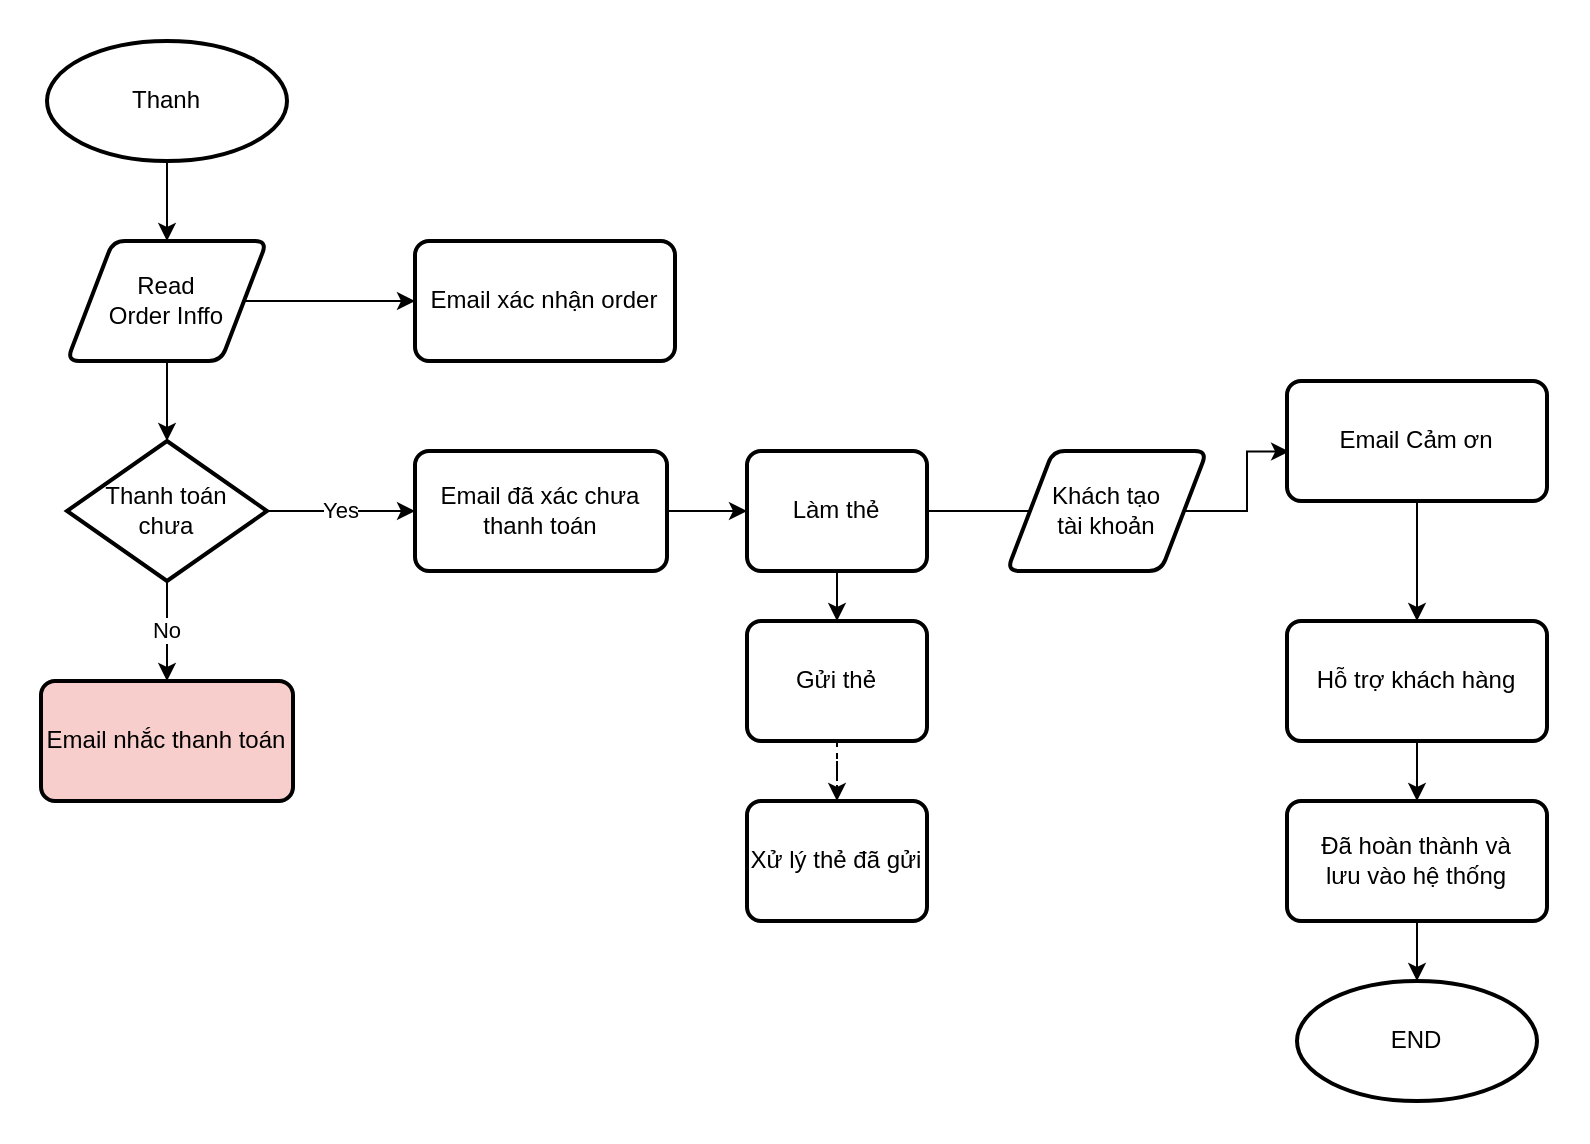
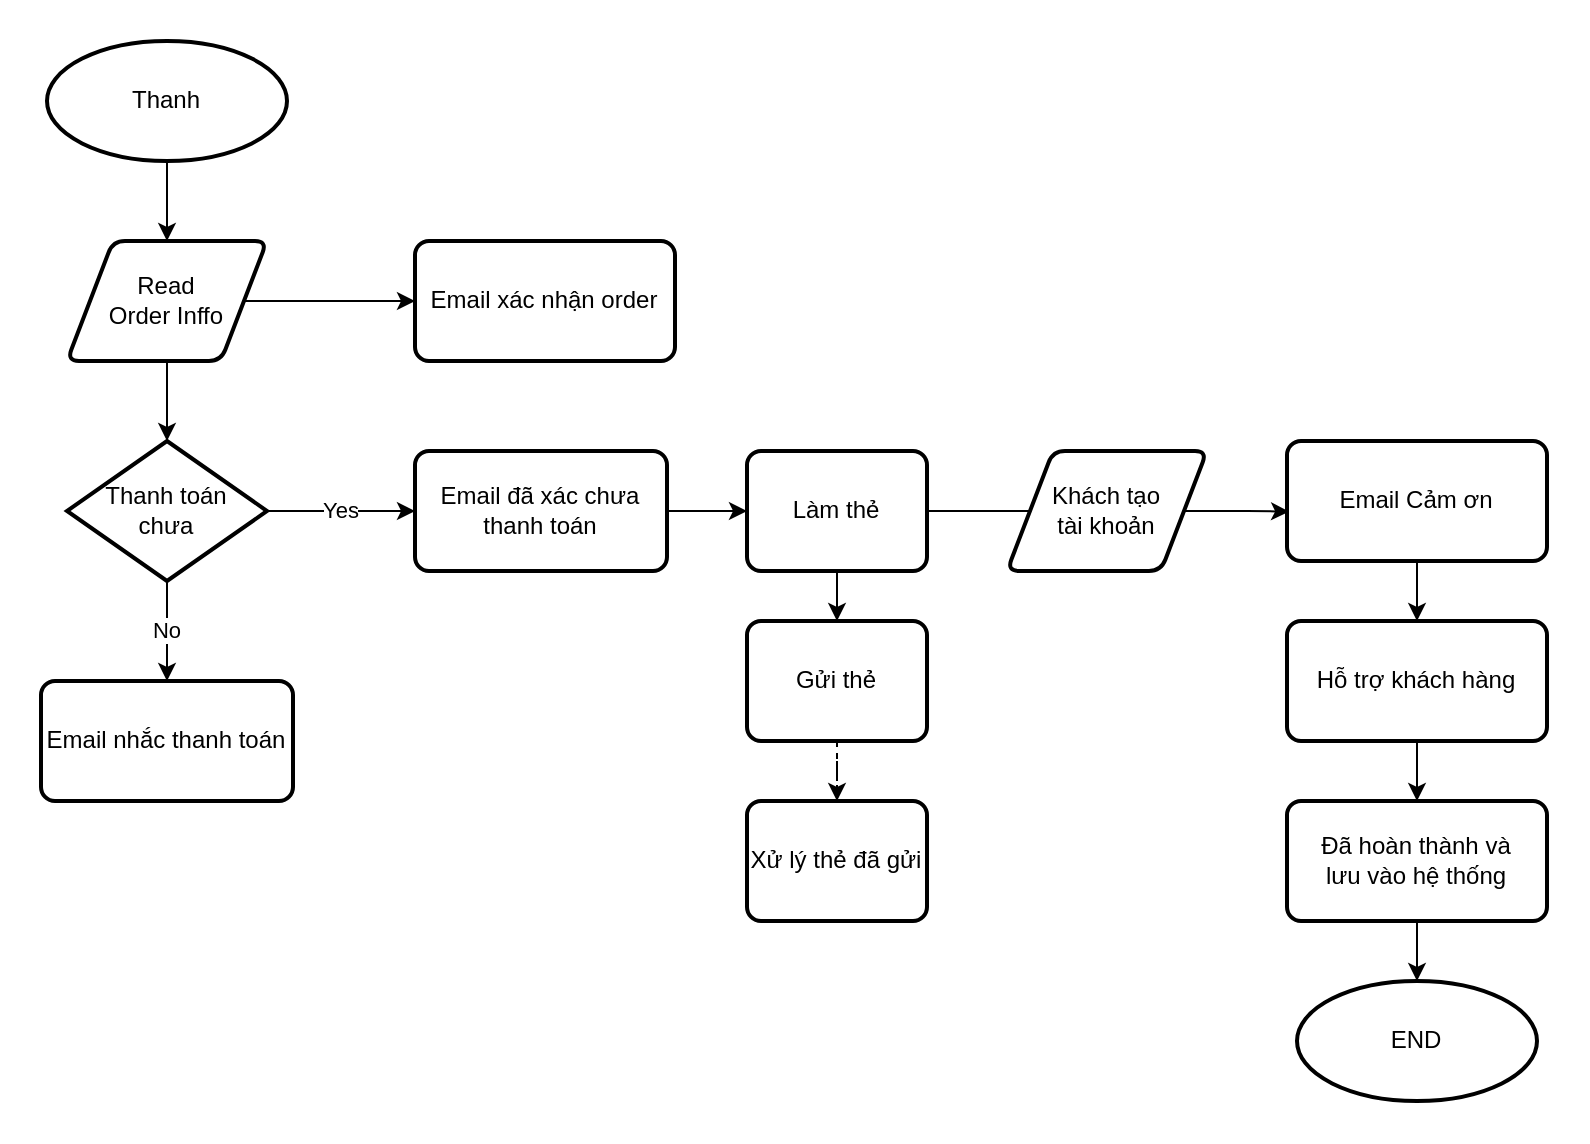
node "Email Cảm ơn": moved (1417, 441) -> (1417, 501)
node "Email nhắc thanh toán": fillcolor #f8cecc -> #ffffff
